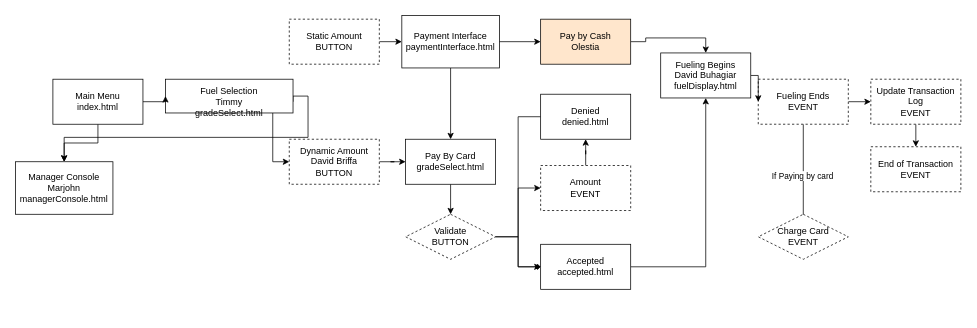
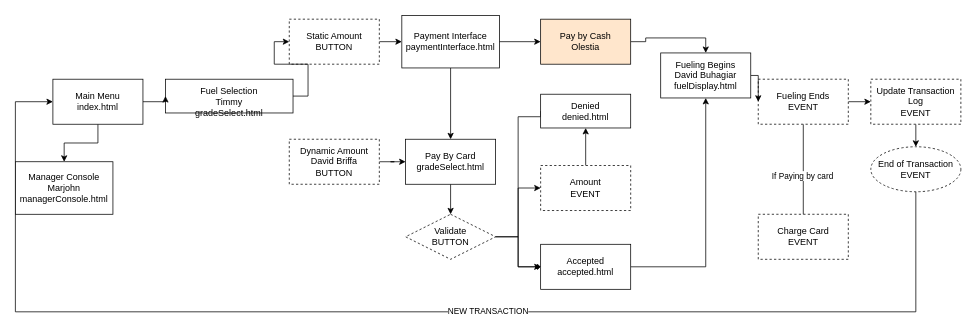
node "Denied denied.html": size 90x45 -> 90x34
edge "Fuel Selection Timmy gradeSelect.html" -> "Manager Console Marjohn managerConsole.html": now "Fuel Selection Timmy gradeSelect.html" -> "Static Amount BUTTON"
edge "Fuel Selection Timmy gradeSelect.html" -> "Dynamic Amount David Briffa BUTTON": removed
node "End of Transaction EVENT": shape rectangle -> ellipse
node "Charge Card EVENT": shape diamond -> rectangle
edge "End of Transaction EVENT" -> "Main Menu index.html": added, label "NEW TRANSACTION"
